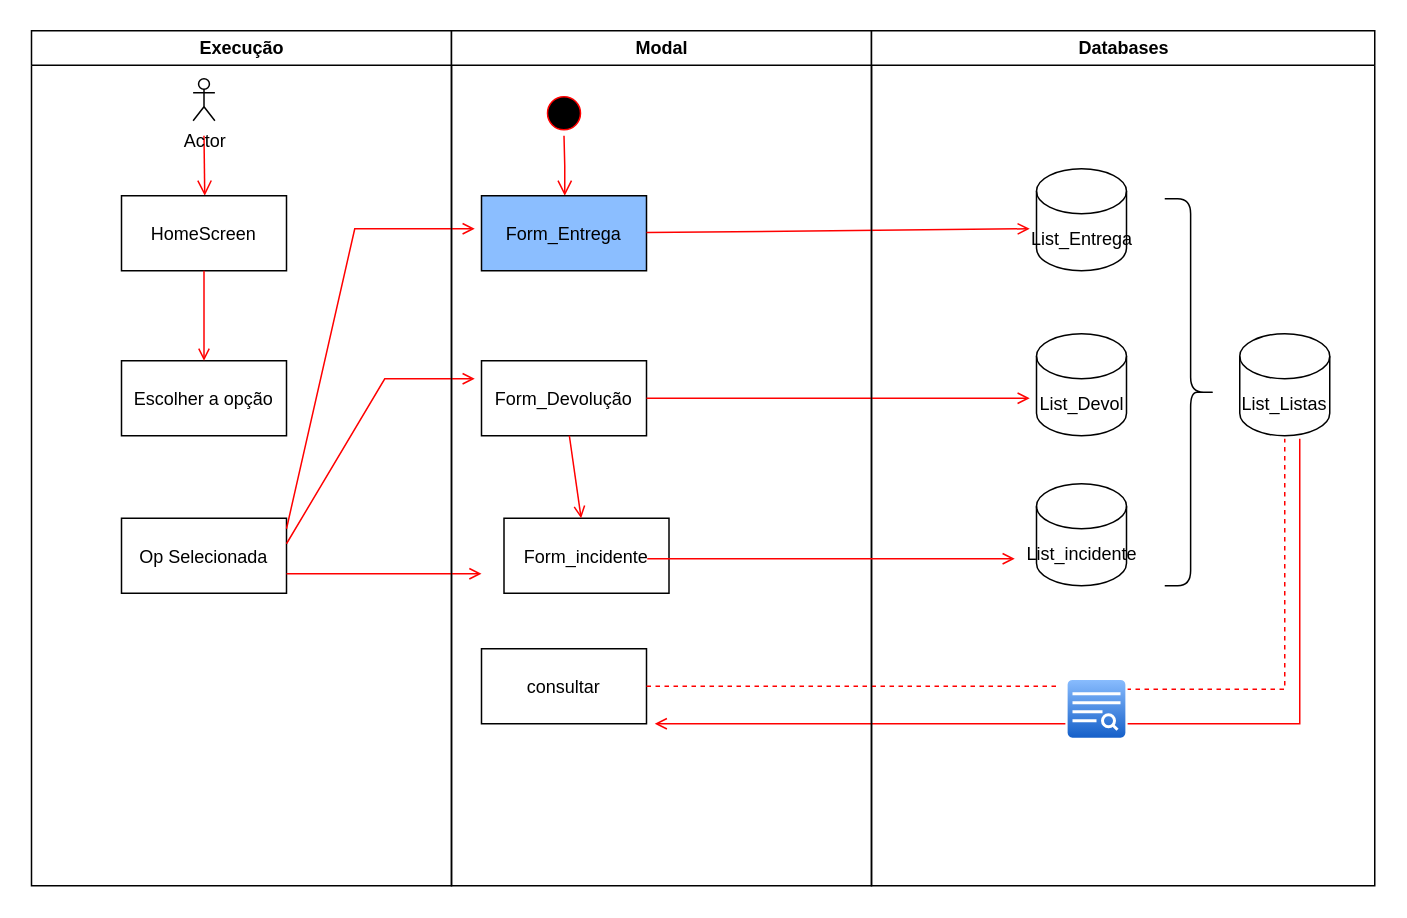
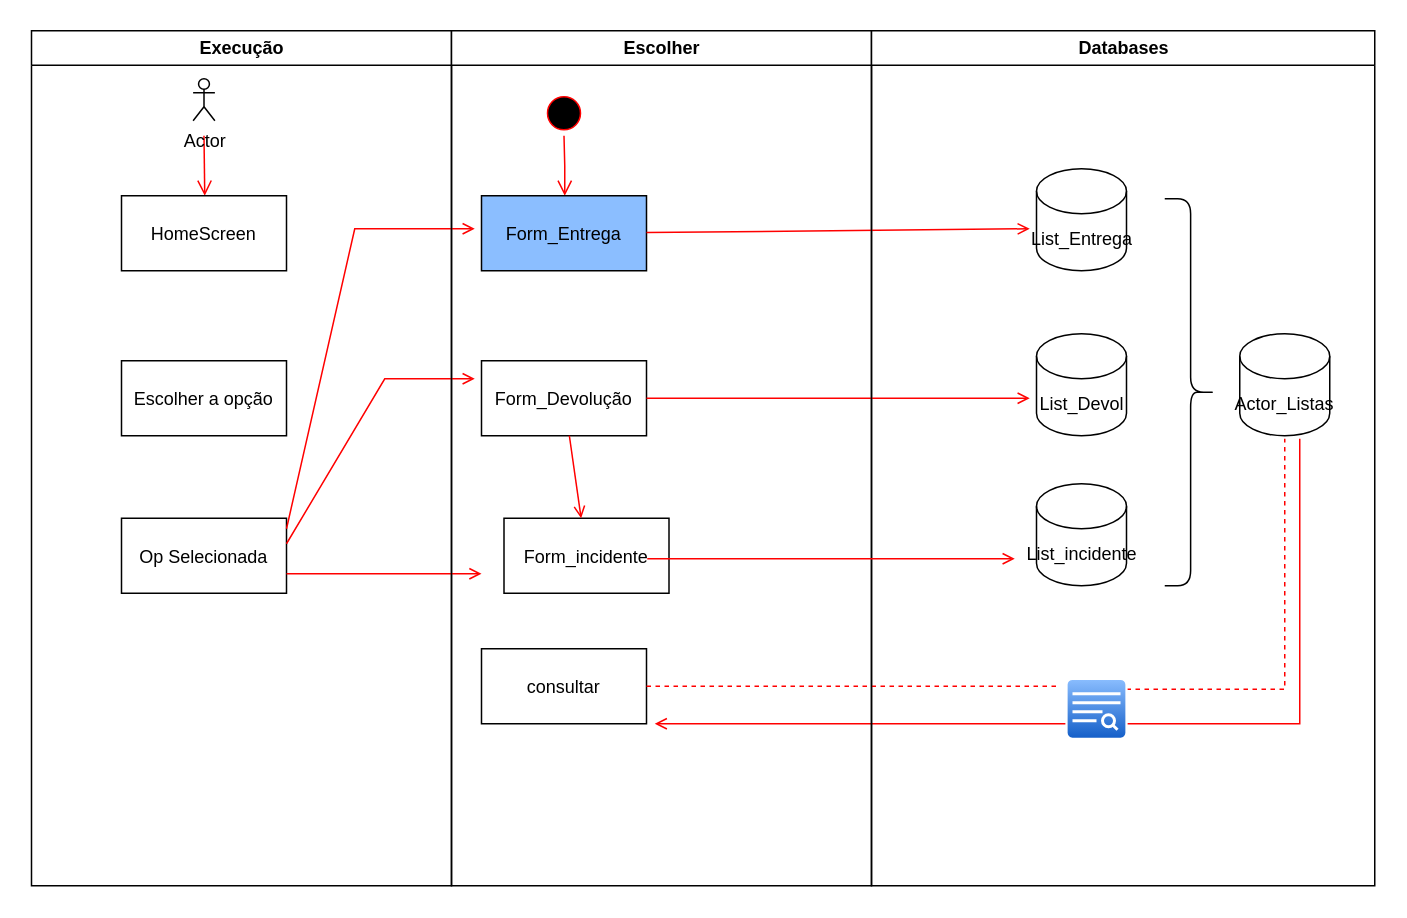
node "Modal": label "Modal" -> "Escolher"
edge "HomeScreen" -> "Escolher a opção": removed
node "List_Listas": label "List_Listas" -> "Actor_Listas"
